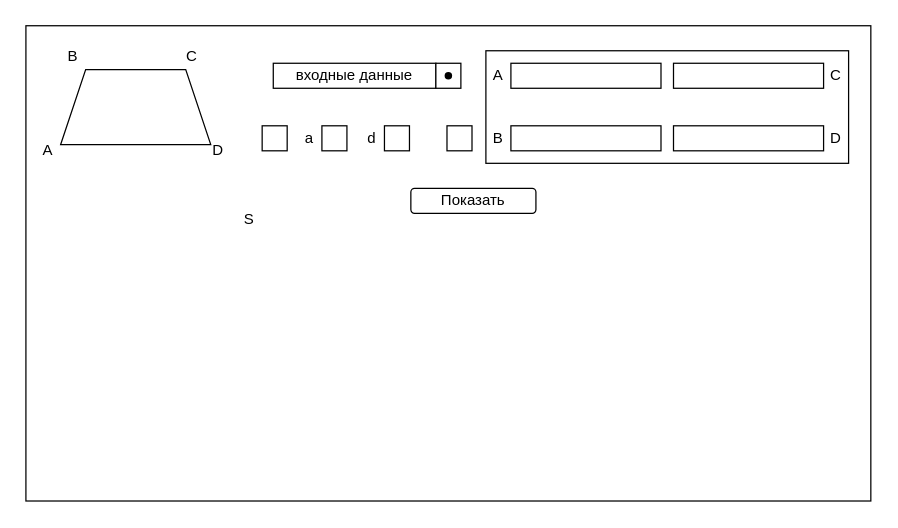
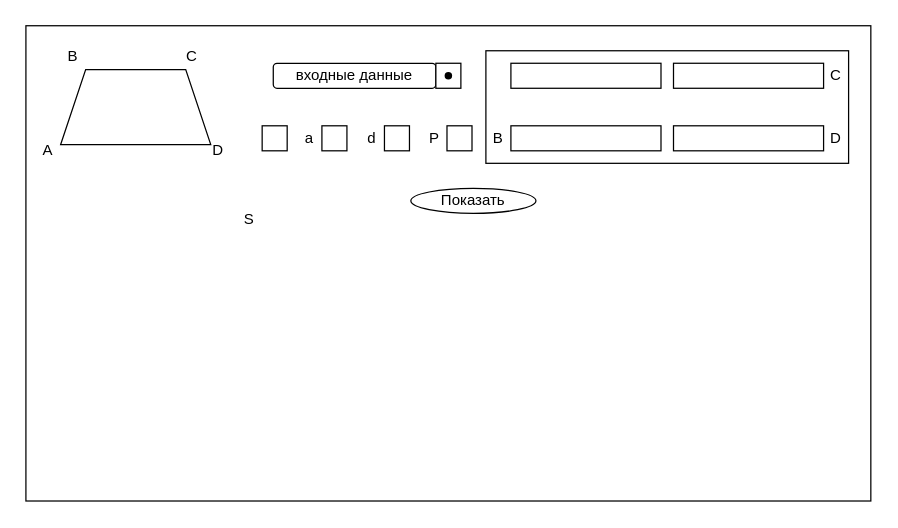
node "входные данные": shape rectangle -> rounded rectangle
node "А": removed
node "P": added
node "Показать": shape rounded rectangle -> ellipse
